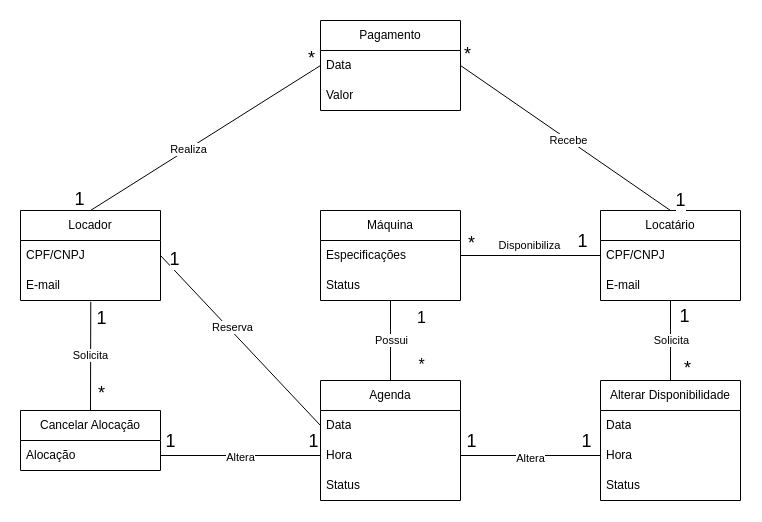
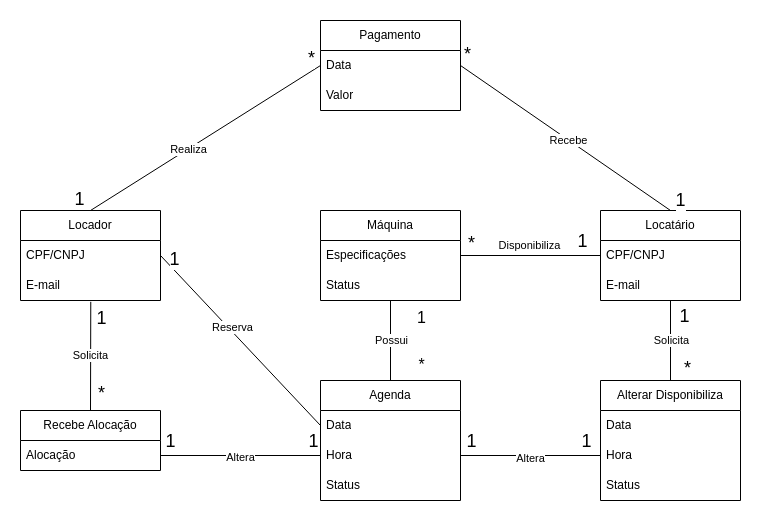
node "Alterar Disponibilidade": label "Alterar Disponibilidade" -> "Alterar Disponibiliza"
node "Cancelar Alocação": label "Cancelar Alocação" -> "Recebe Alocação"
